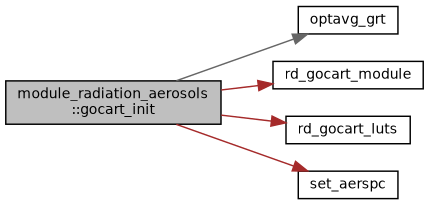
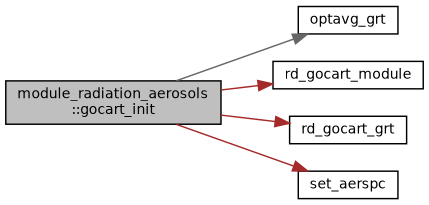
node "rd_gocart_luts": label "rd_gocart_luts" -> "rd_gocart_grt"
